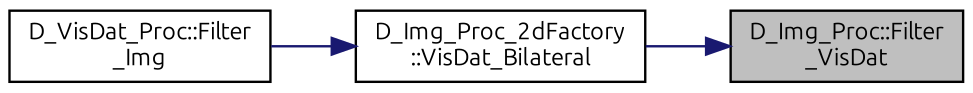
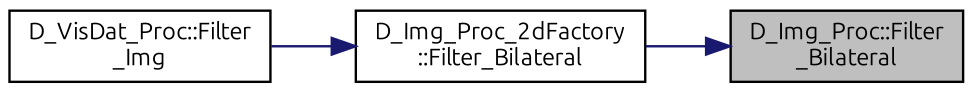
node "D_Img_Proc_2dFactory ::VisDat_Bilateral": label "D_Img_Proc_2dFactory ::VisDat_Bilateral" -> "D_Img_Proc_2dFactory ::Filter_Bilateral"
node "D_Img_Proc::Filter _VisDat": label "D_Img_Proc::Filter _VisDat" -> "D_Img_Proc::Filter _Bilateral"
